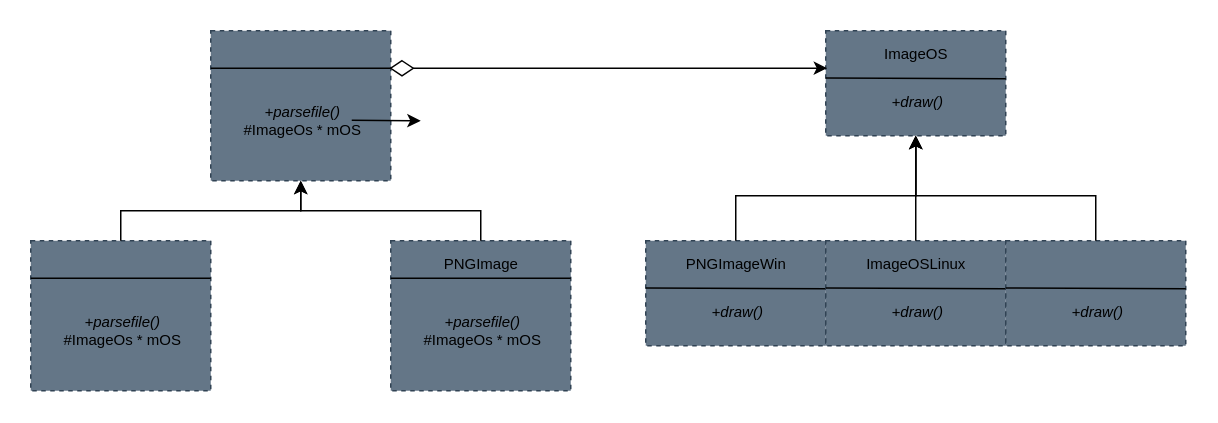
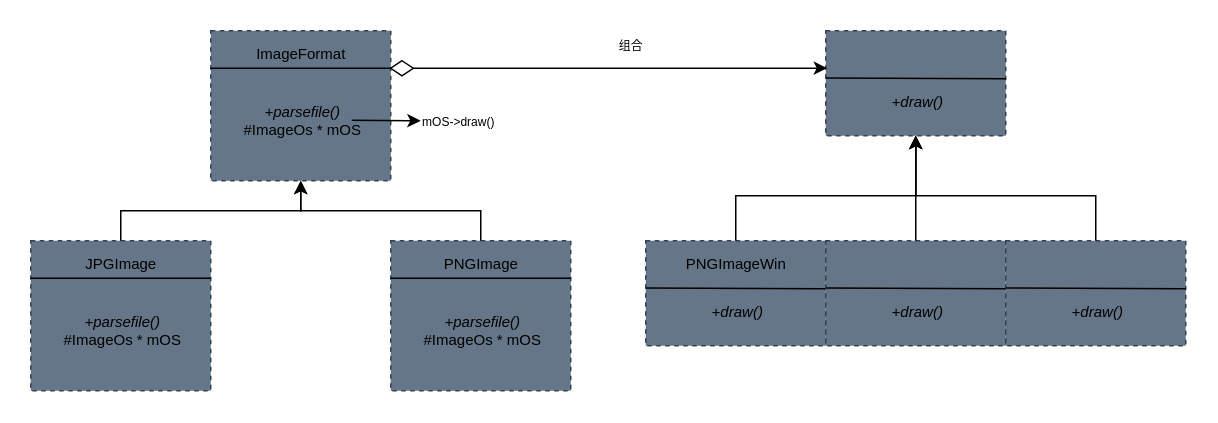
node "组合": added
node "ImageFormat": added
node "ImageOS": removed
node "mOS->draw()": added
node "JPGImage": added
node "ImageOSLinux": removed
